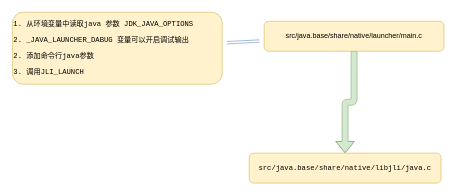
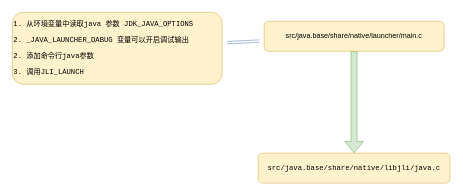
node "src/java.base/share/native/libjli/java.c": moved (345, 168) -> (354, 168)
